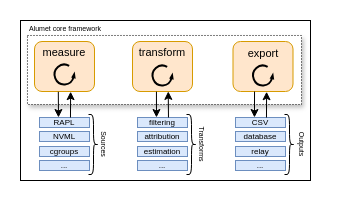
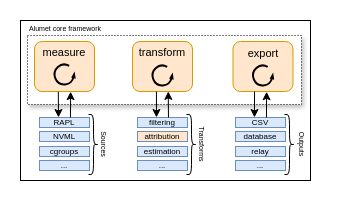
node "attribution": fillcolor #dae8fc -> #ffe6cc
